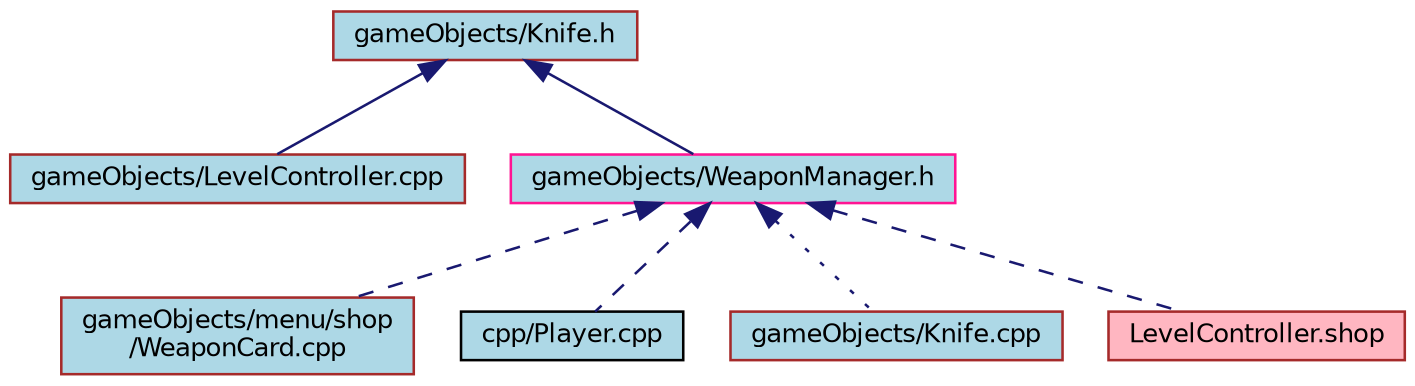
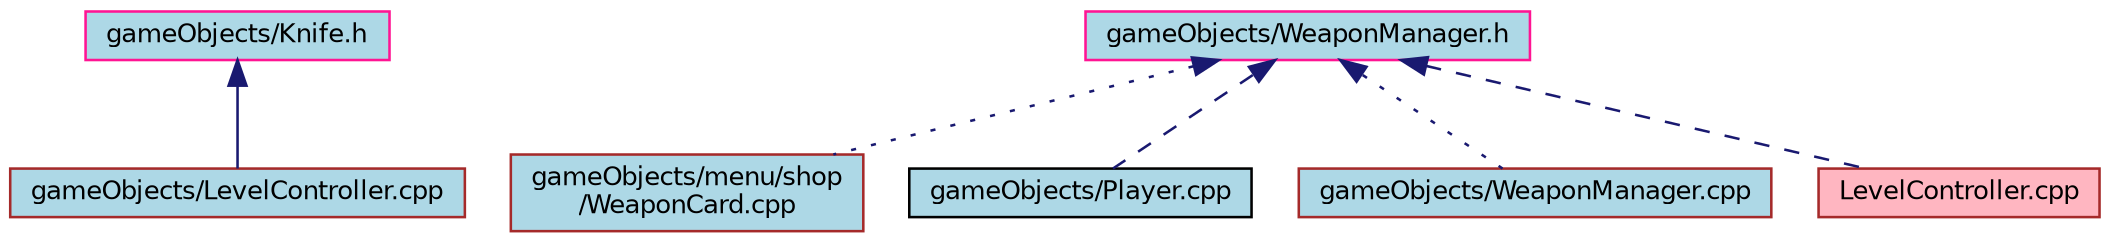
node "gameObjects/Knife.h": color brown -> deeppink
edge "gameObjects/WeaponManager.h" -> "gameObjects/Knife.h": removed
edge "gameObjects/menu/shop /WeaponCard.cpp" -> "gameObjects/WeaponManager.h": style dashed -> dotted
node "cpp/Player.cpp": label "cpp/Player.cpp" -> "gameObjects/Player.cpp"
node "gameObjects/Knife.cpp": label "gameObjects/Knife.cpp" -> "gameObjects/WeaponManager.cpp"
node "LevelController.shop": label "LevelController.shop" -> "LevelController.cpp"
